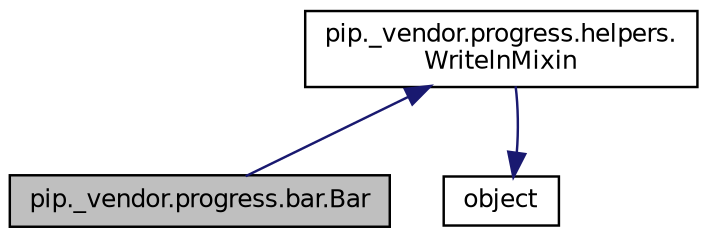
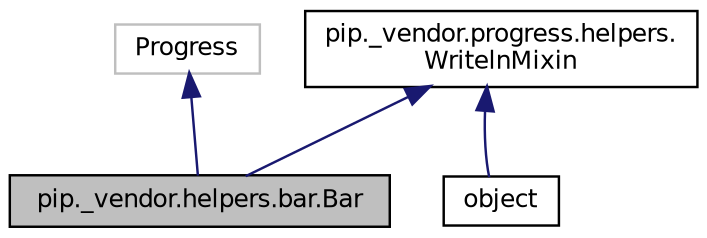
node "Progress": added
edge "pip._vendor.progress.helpers. WritelnMixin" -> "object": reversed
node "pip._vendor.progress.bar.Bar": label "pip._vendor.progress.bar.Bar" -> "pip._vendor.helpers.bar.Bar"
